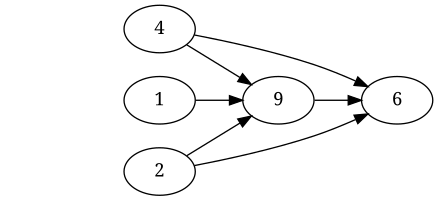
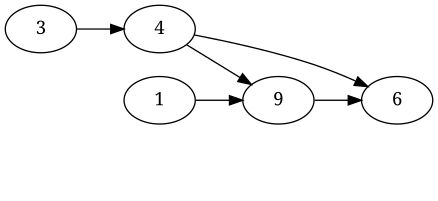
node "3": added
node "2": removed
